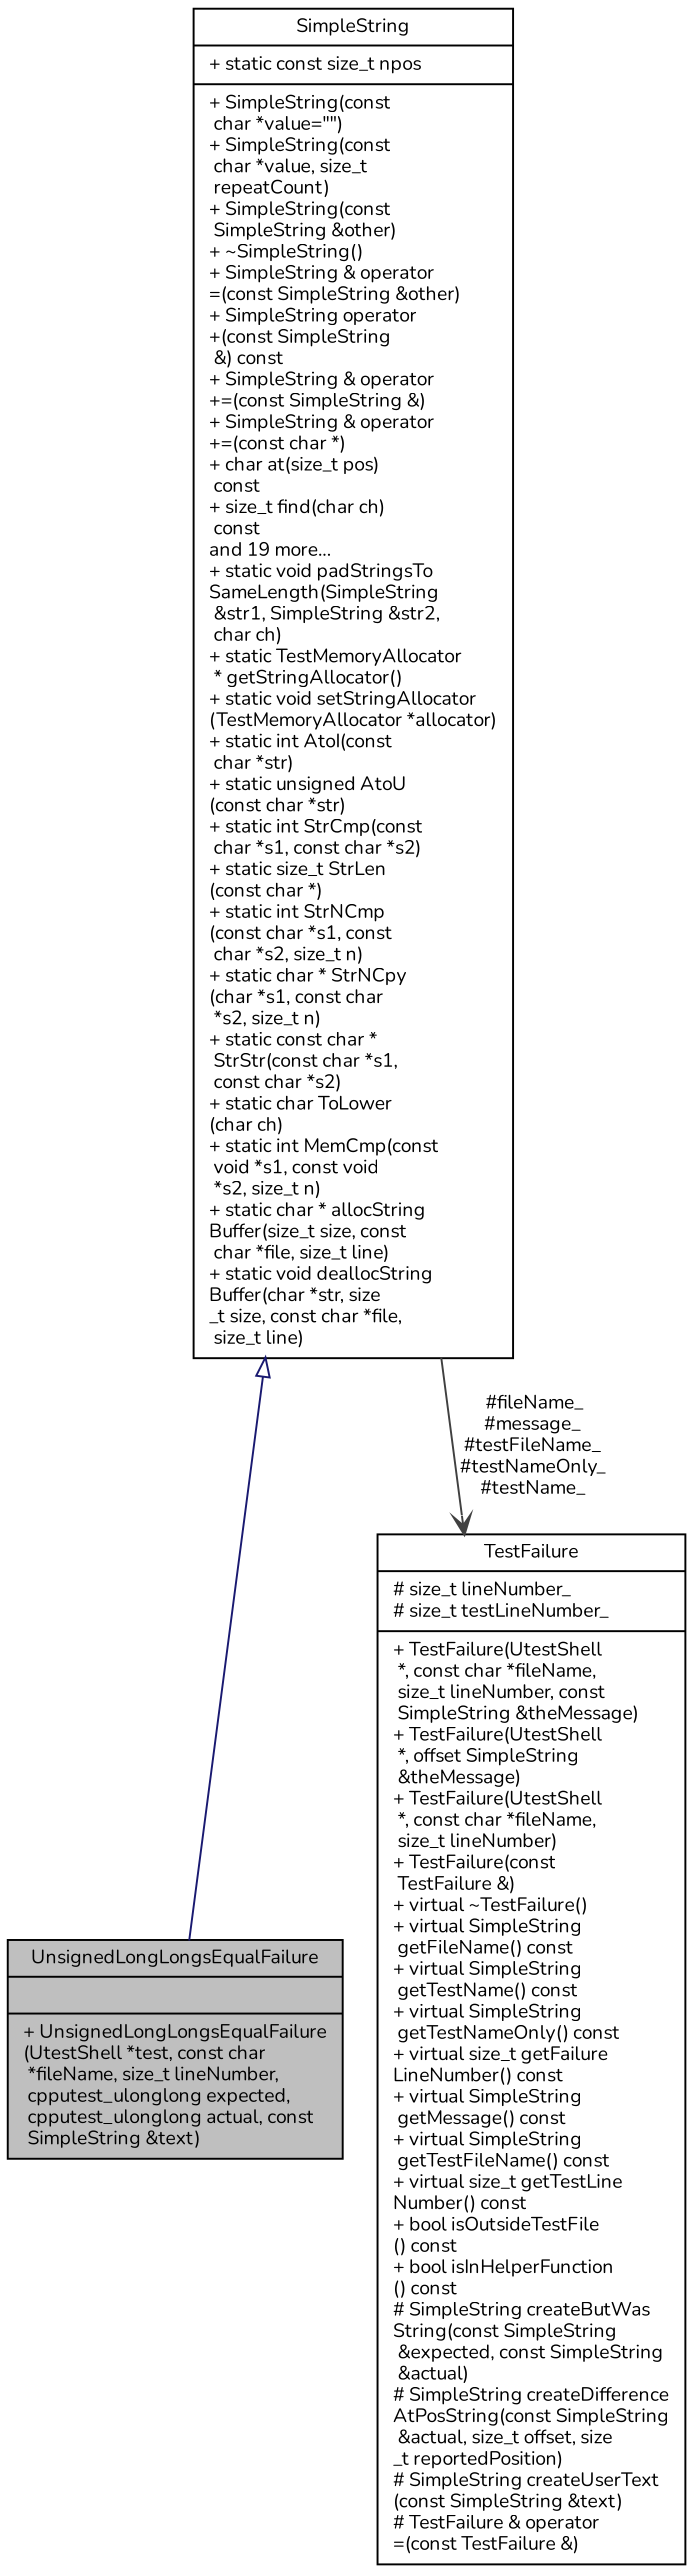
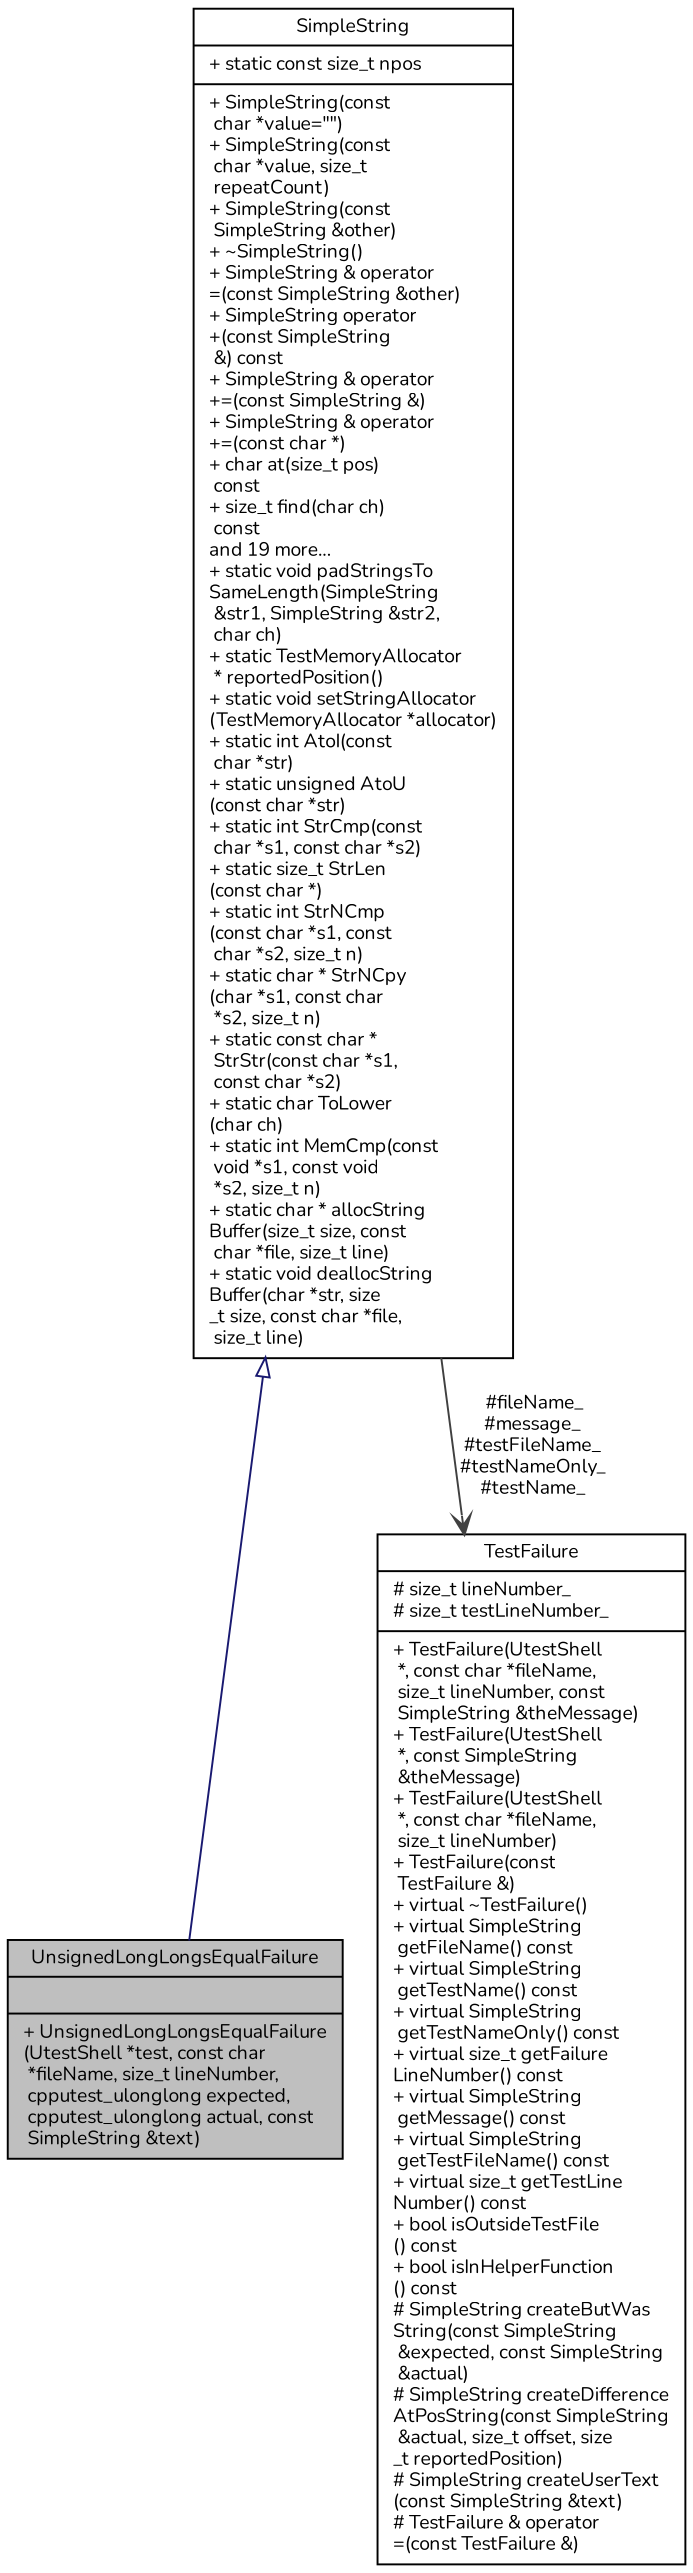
node "SimpleString": text "* getStringAllocator()" -> "* reportedPosition()"
node "TestFailure": text "*, offset SimpleString" -> "*, const SimpleString"
